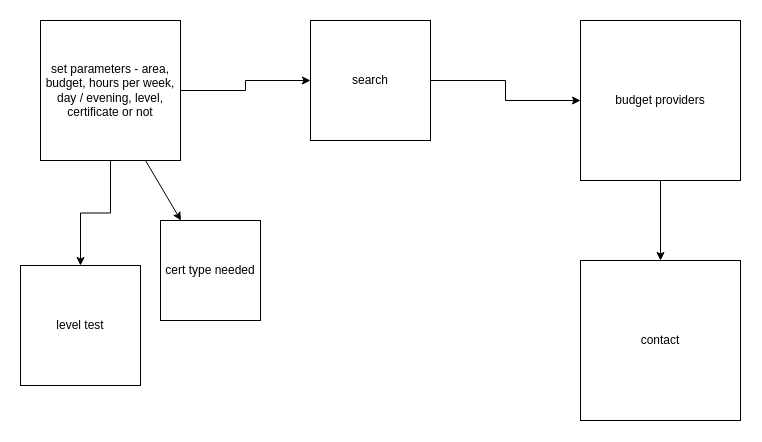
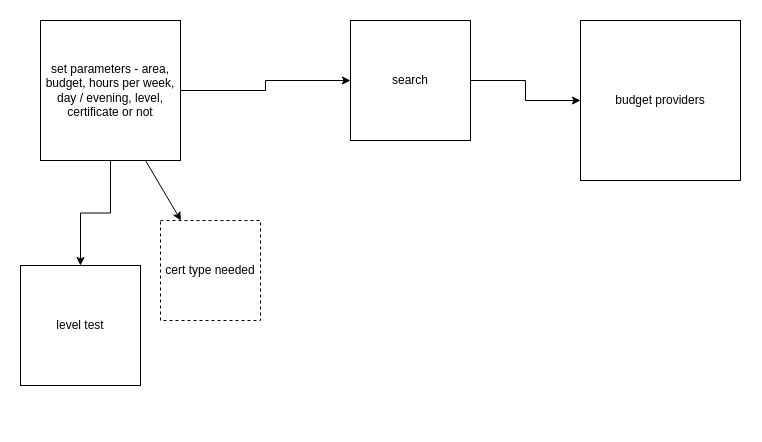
node "search": moved (371, 81) -> (411, 81)
edge "budget providers" -> "contact": removed
node "cert type needed": style solid -> dashed
node "contact": removed
